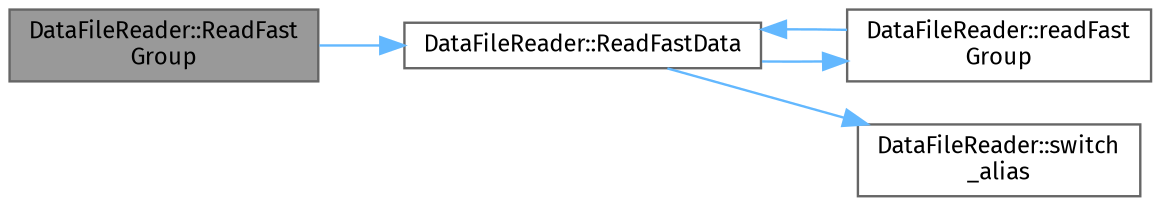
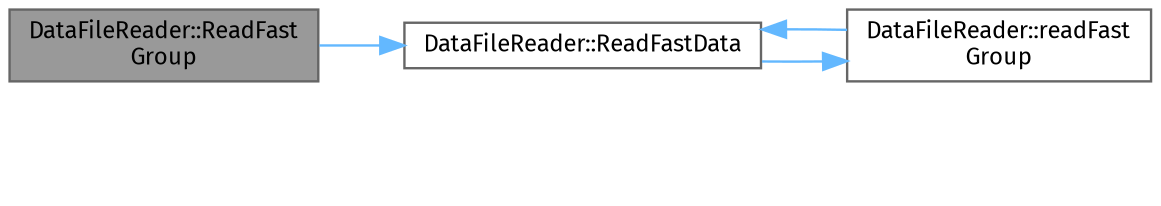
node "DataFileReader::switch _alias": removed
